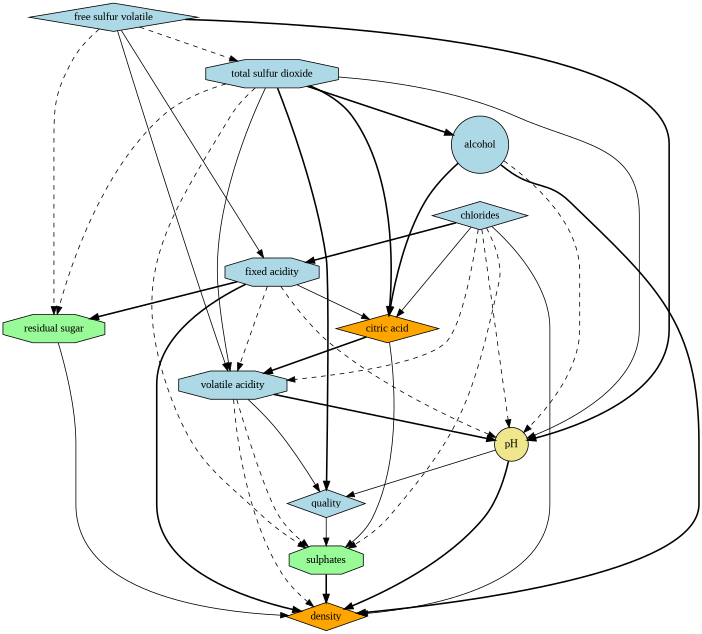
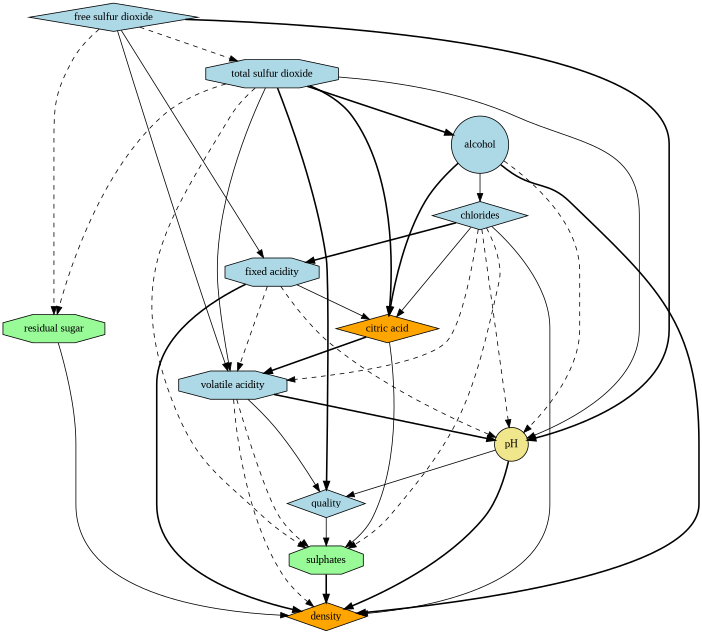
node "free sulfur volatile": label "free sulfur volatile" -> "free sulfur dioxide"
edge "alcohol" -> "chlorides": added
edge "fixed acidity" -> "residual sugar": removed
